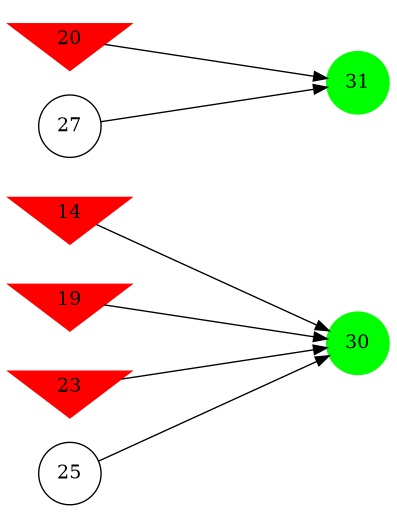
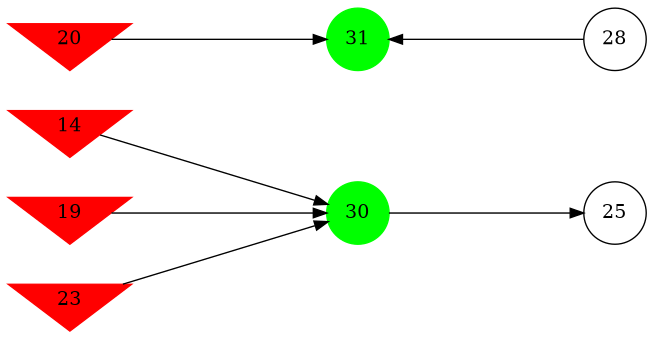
node "27": label "27" -> "28"
edge "25" -> "30": reversed
